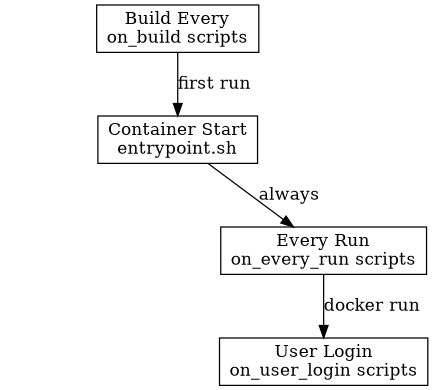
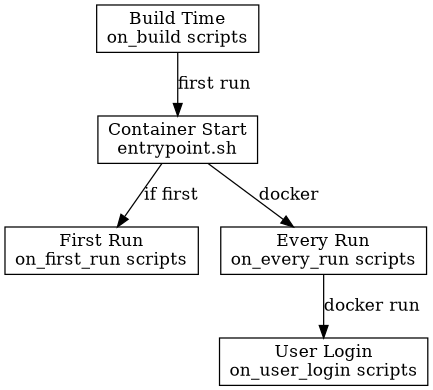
node "Build Every on_build scripts": label "Build Every on_build scripts" -> "Build Time on_build scripts"
edge "Container Start entrypoint.sh" -> "Every Run on_every_run scripts": label "always" -> "docker"
node "First Run on_first_run scripts": added
